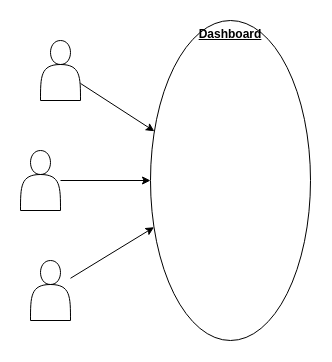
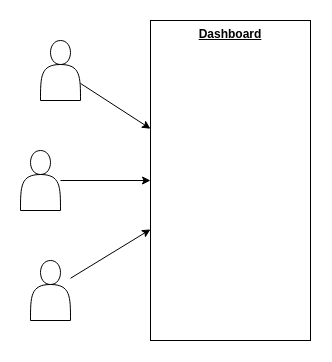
node "Dashboard": shape ellipse -> rectangle
